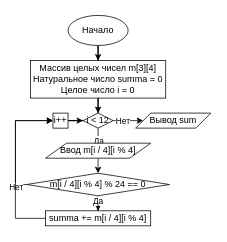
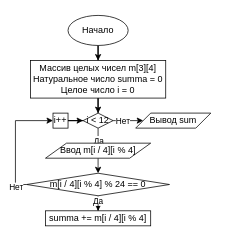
edge "summa += m[i / 4][i % 4]" -> "i++": removed
